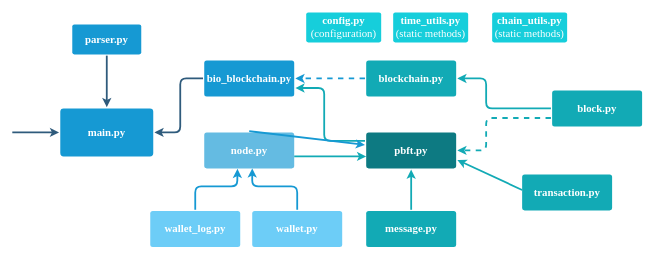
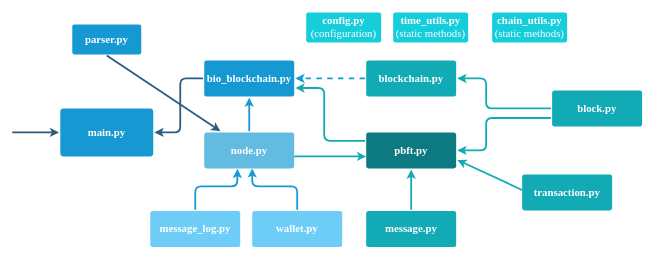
edge "parser.py" -> "main.py": now "parser.py" -> "node.py"
edge "block.py" -> "pbft.py": style dashed -> solid
edge "node.py" -> "pbft.py": now "node.py" -> "bio_blockchain.py"
node "wallet_log.py": label "wallet_log.py" -> "message_log.py"
